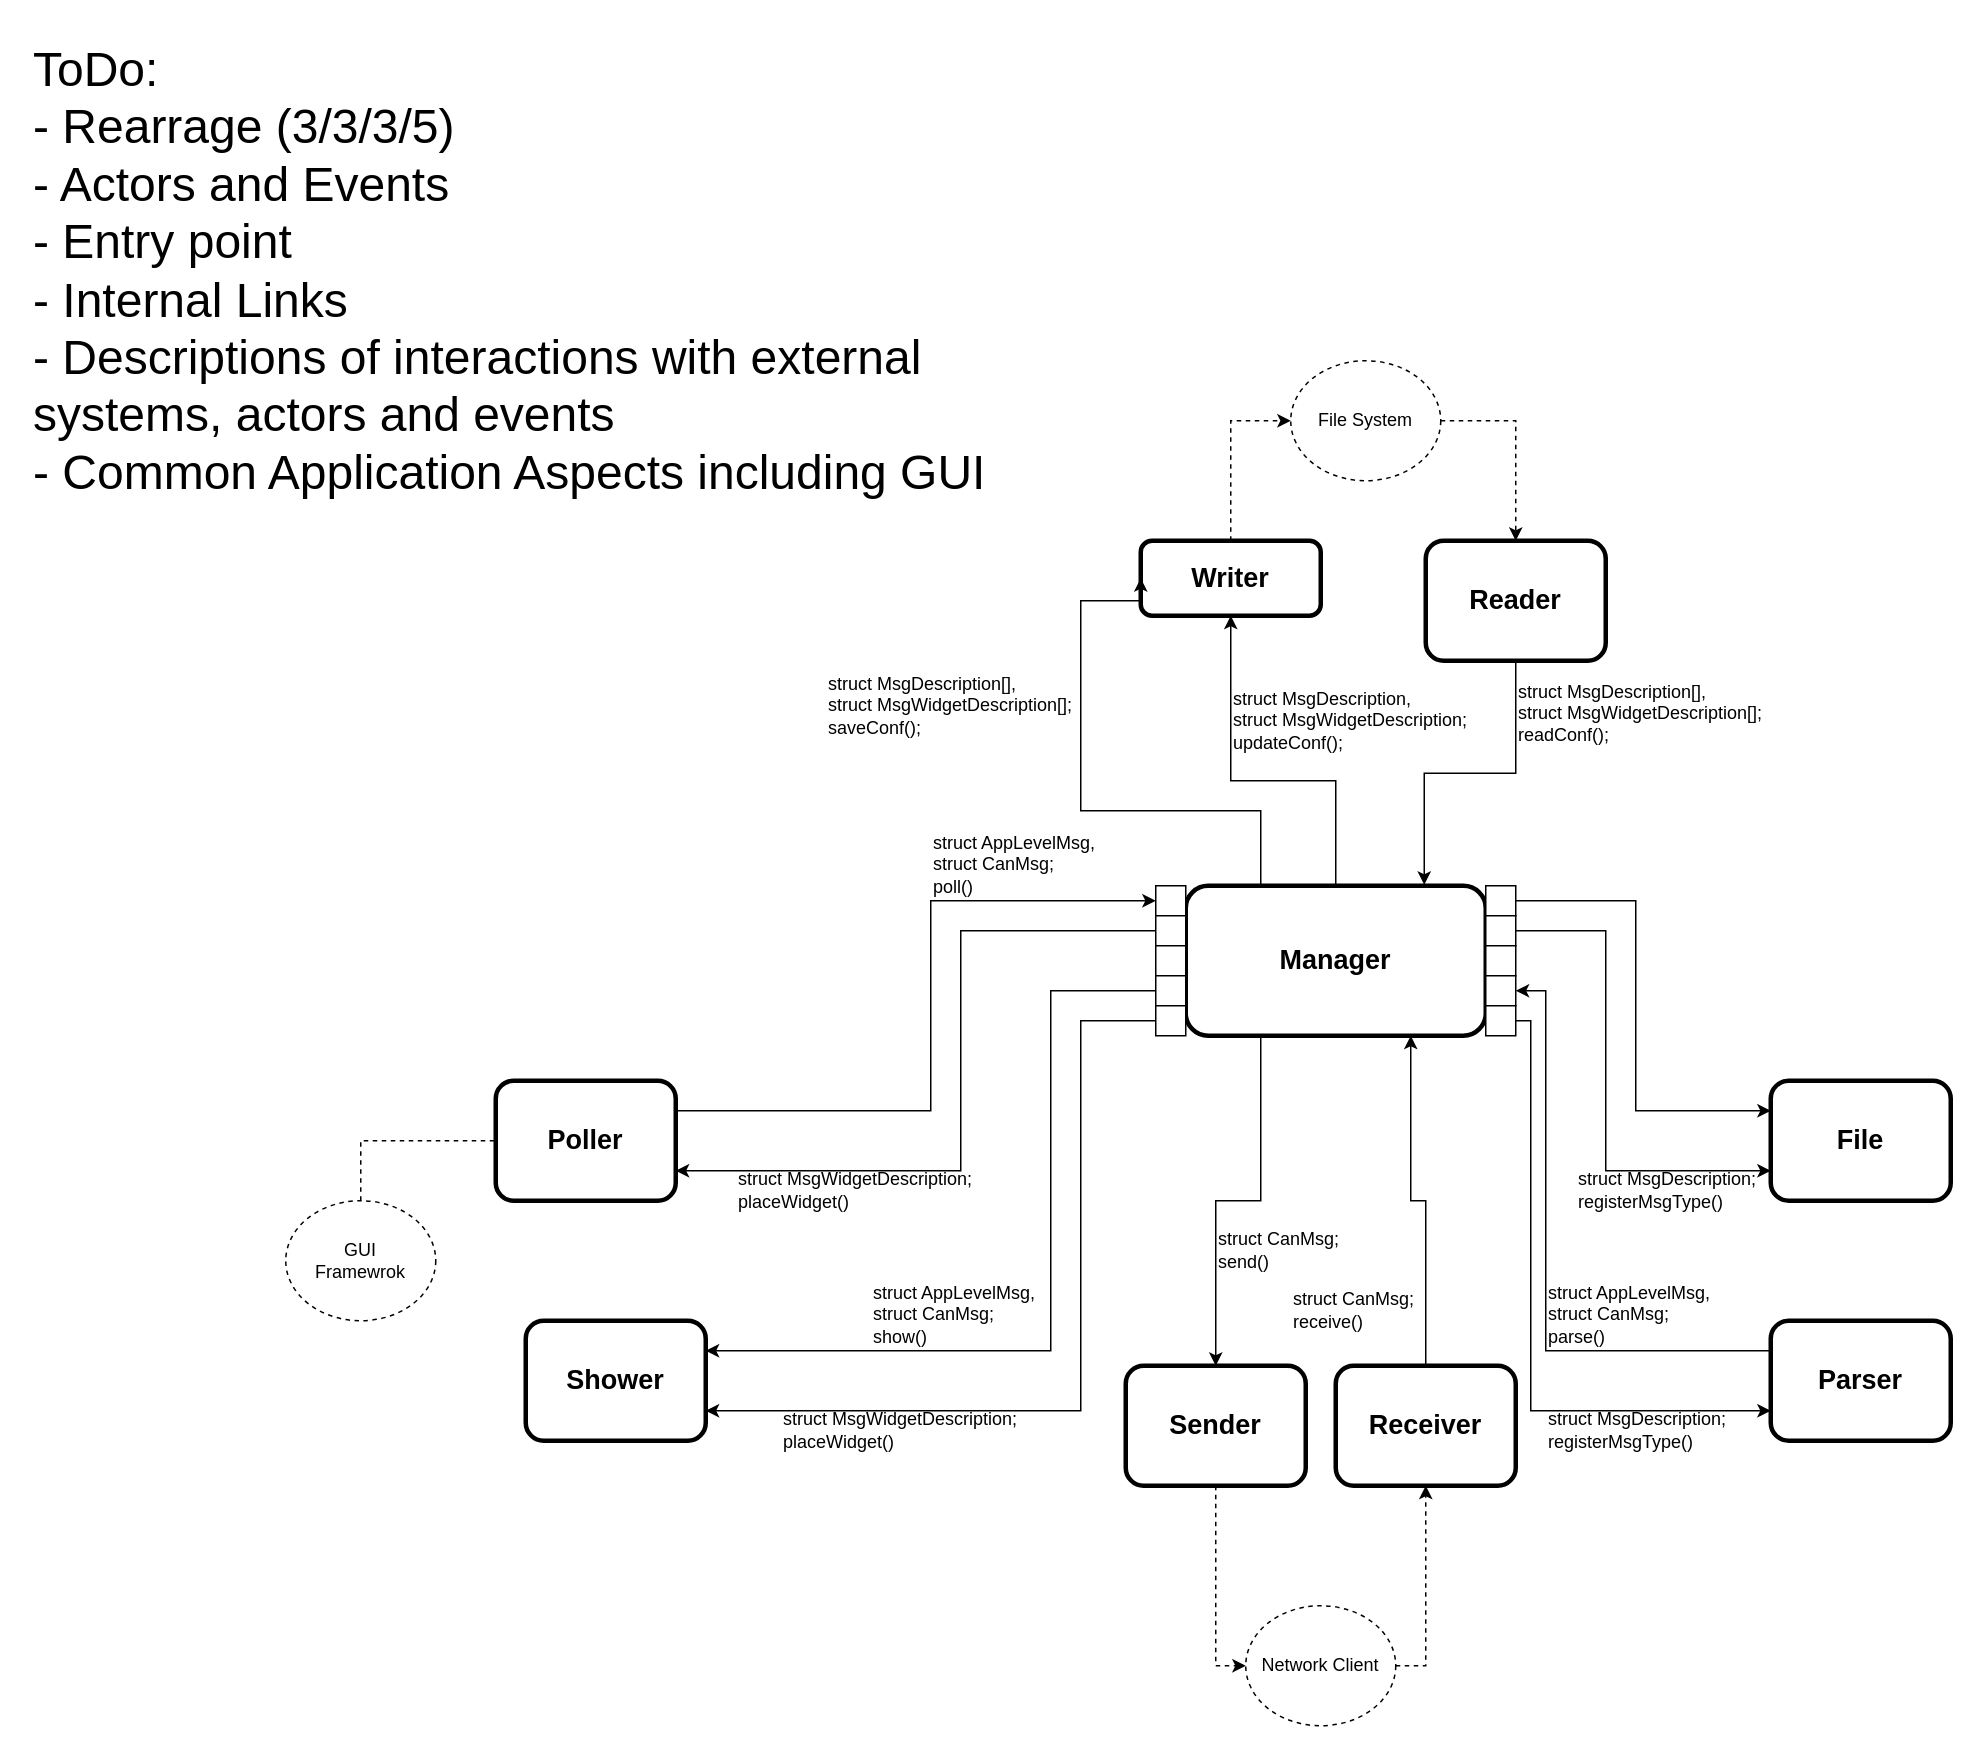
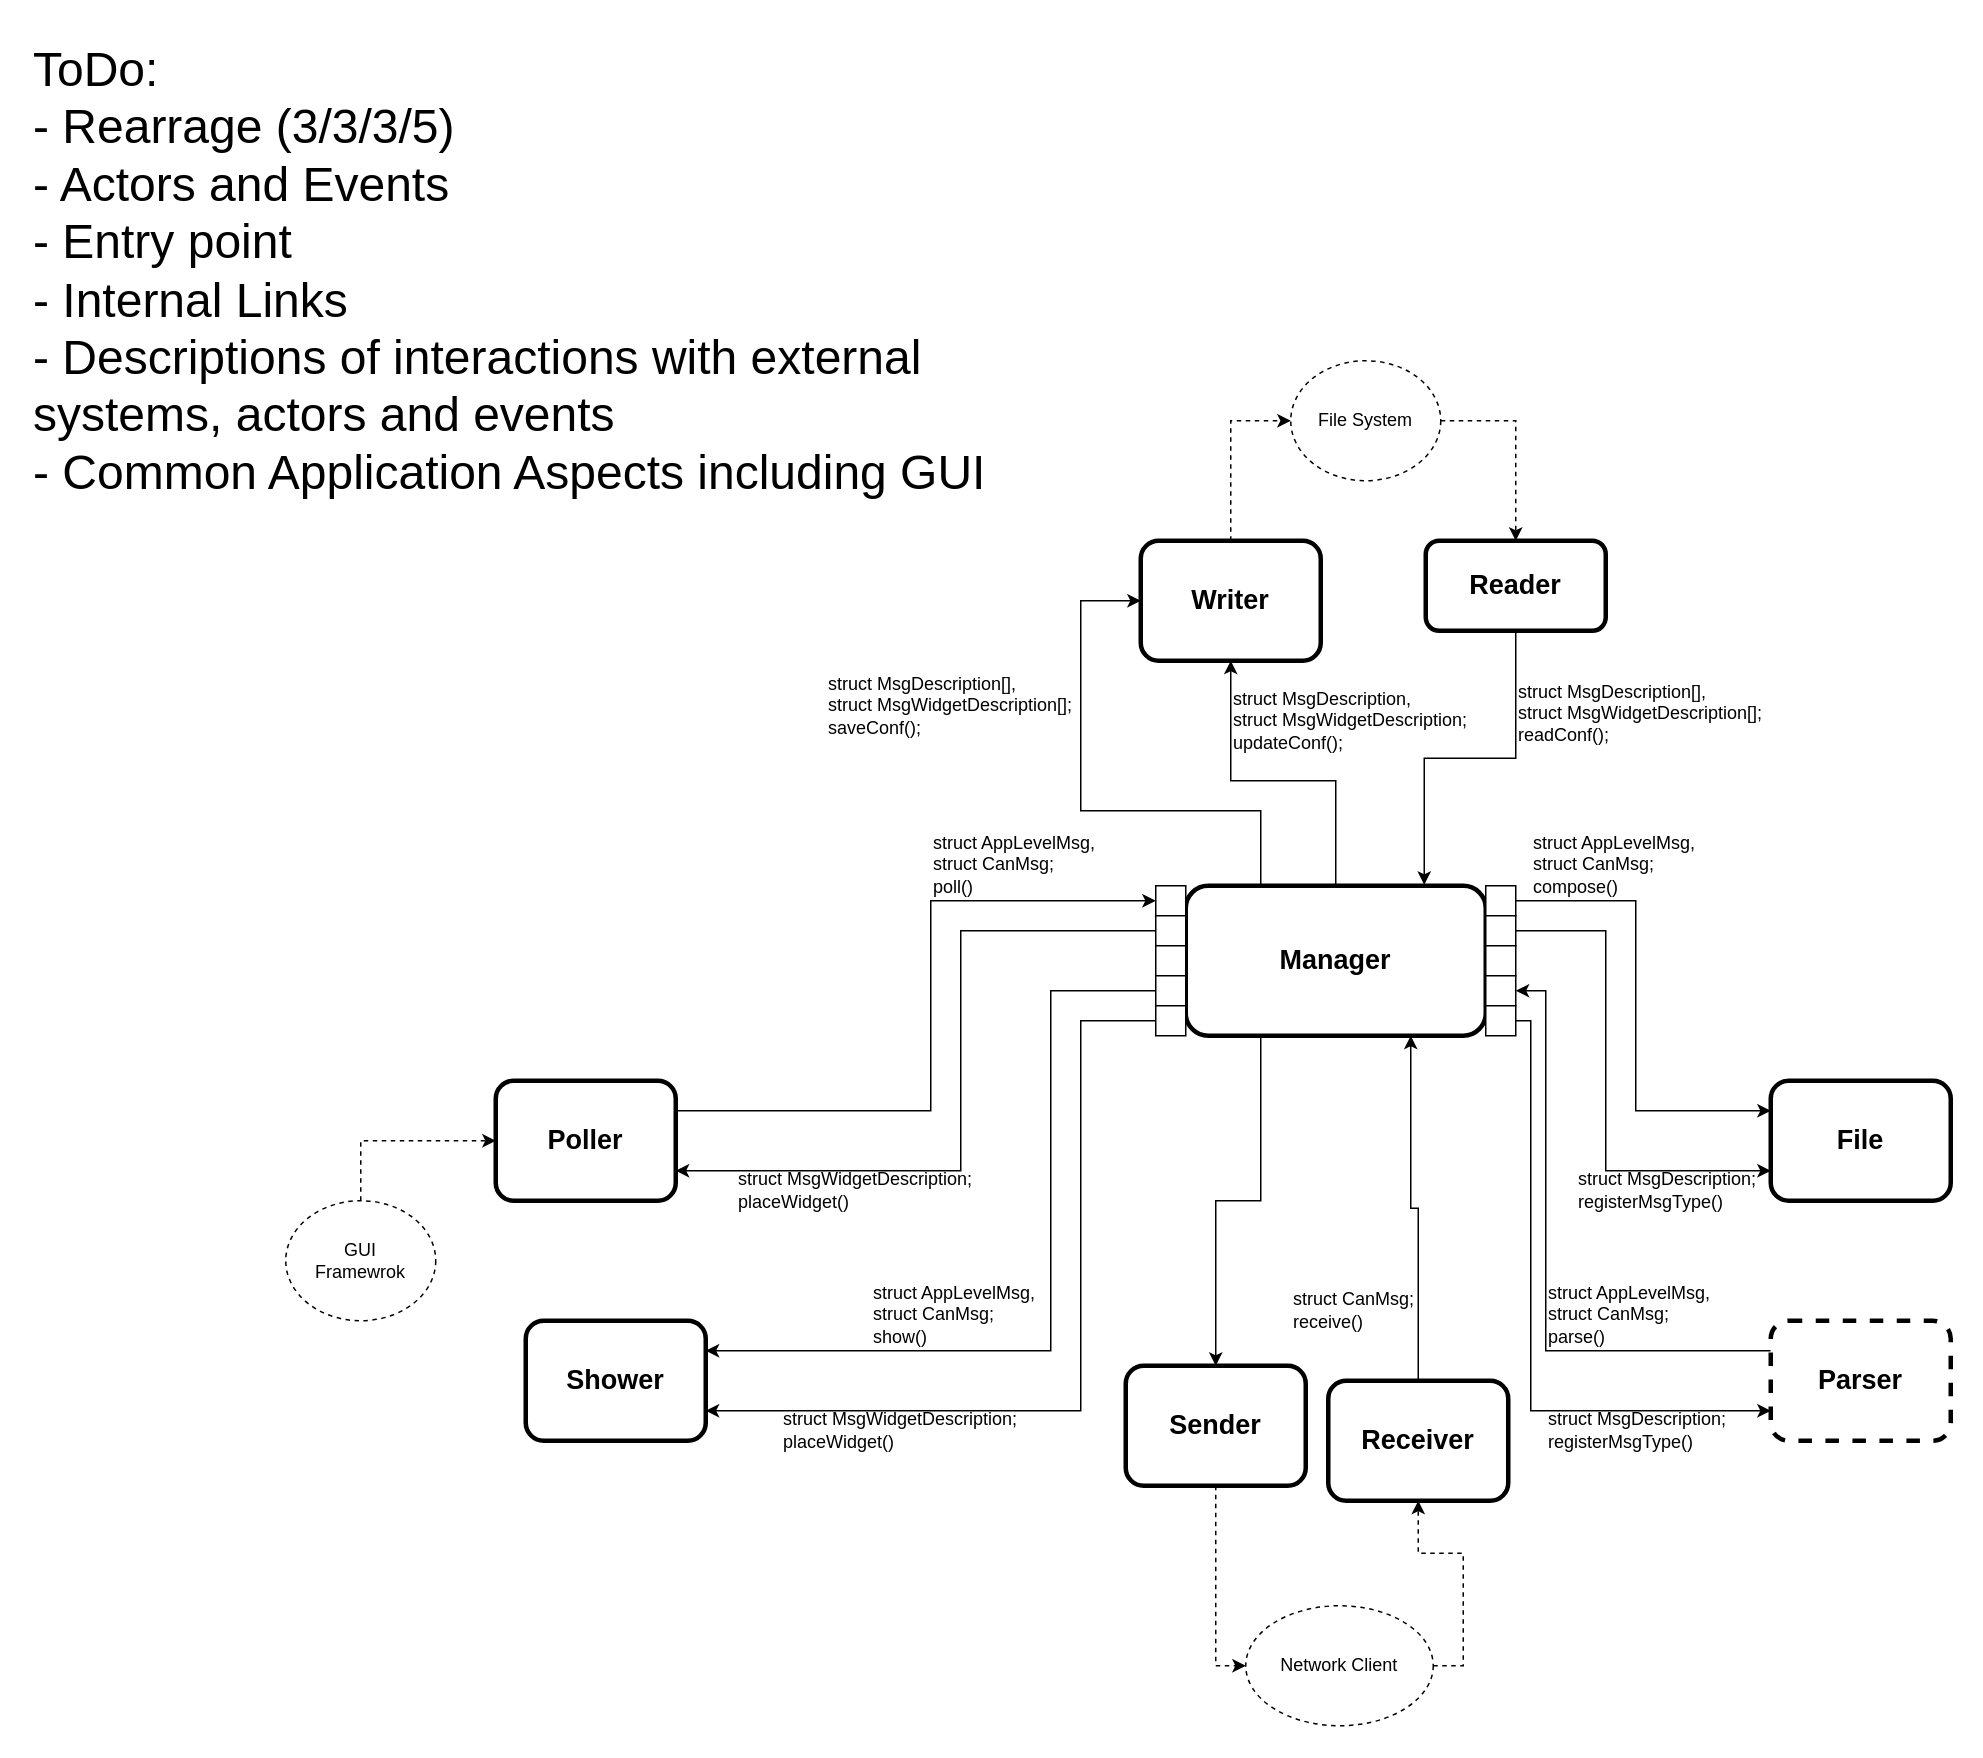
node "Writer": size 180x75 -> 180x120
node "Reader": size 180x120 -> 180x90
node "struct AppLevelMsg, struct CanMsg; compose()": added
edge "Poller" -- "GUI Framewrok": arrowhead none -> classic
node "struct CanMsg; send()": removed
node "Parser": style solid -> dashed
node "Receiver": moved (1426, 1426) -> (1418, 1441)
node "Network Client": size 150x120 -> 188x120
